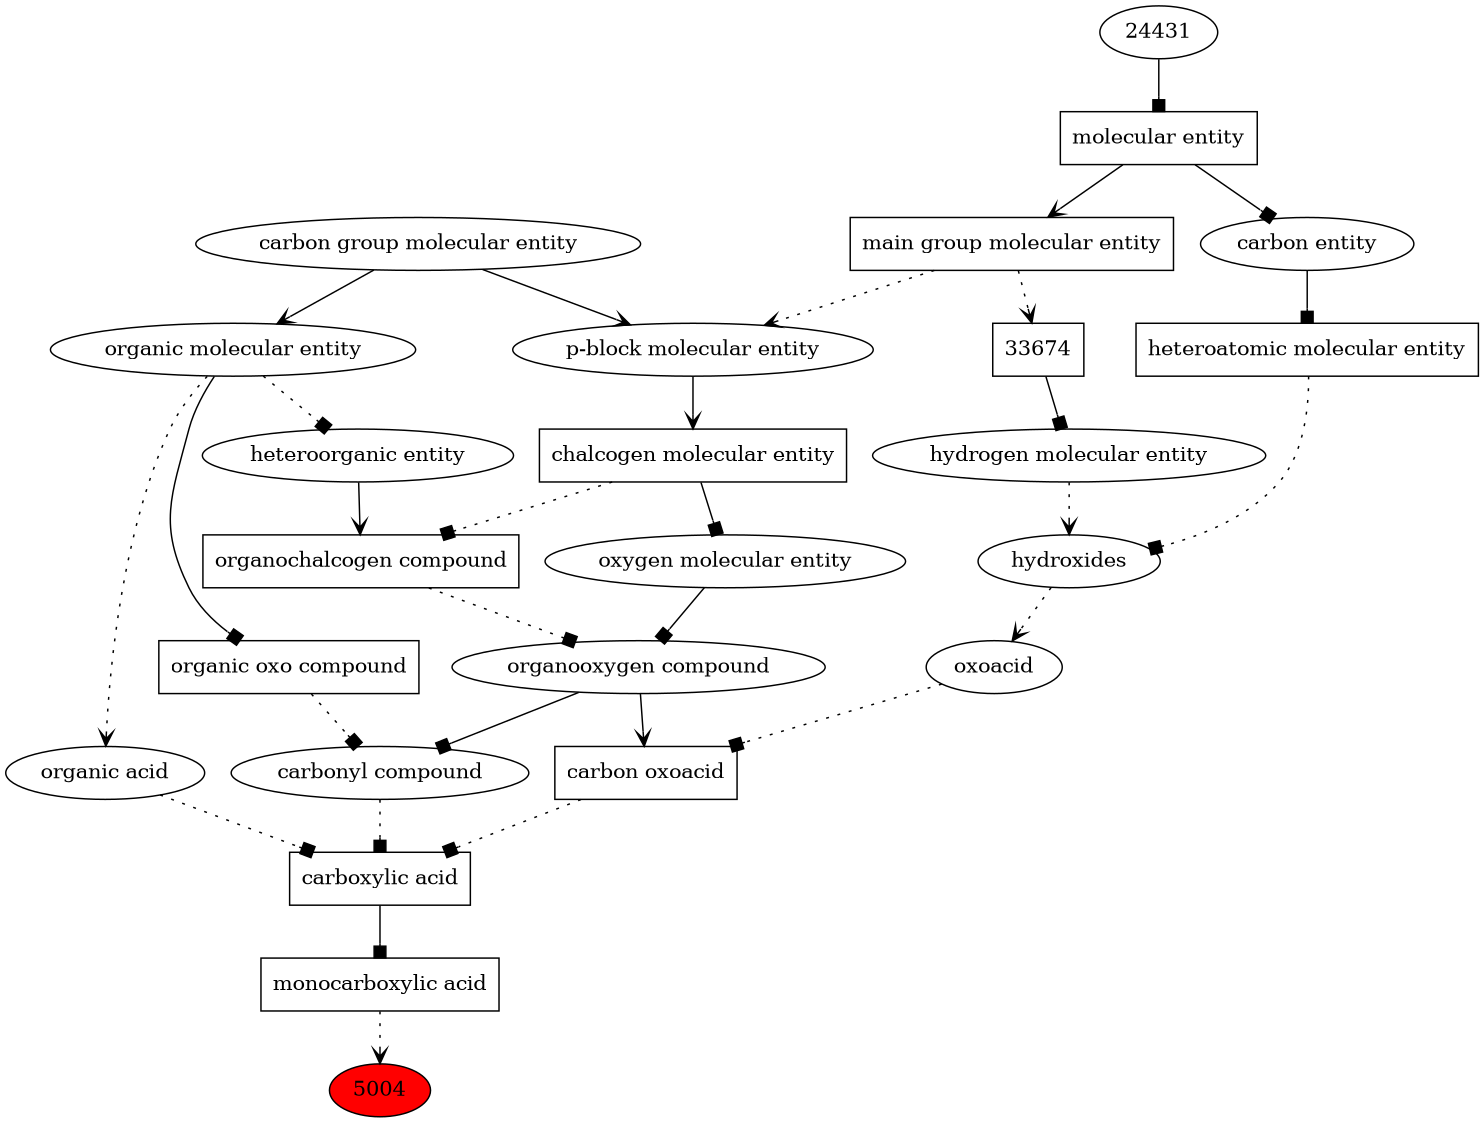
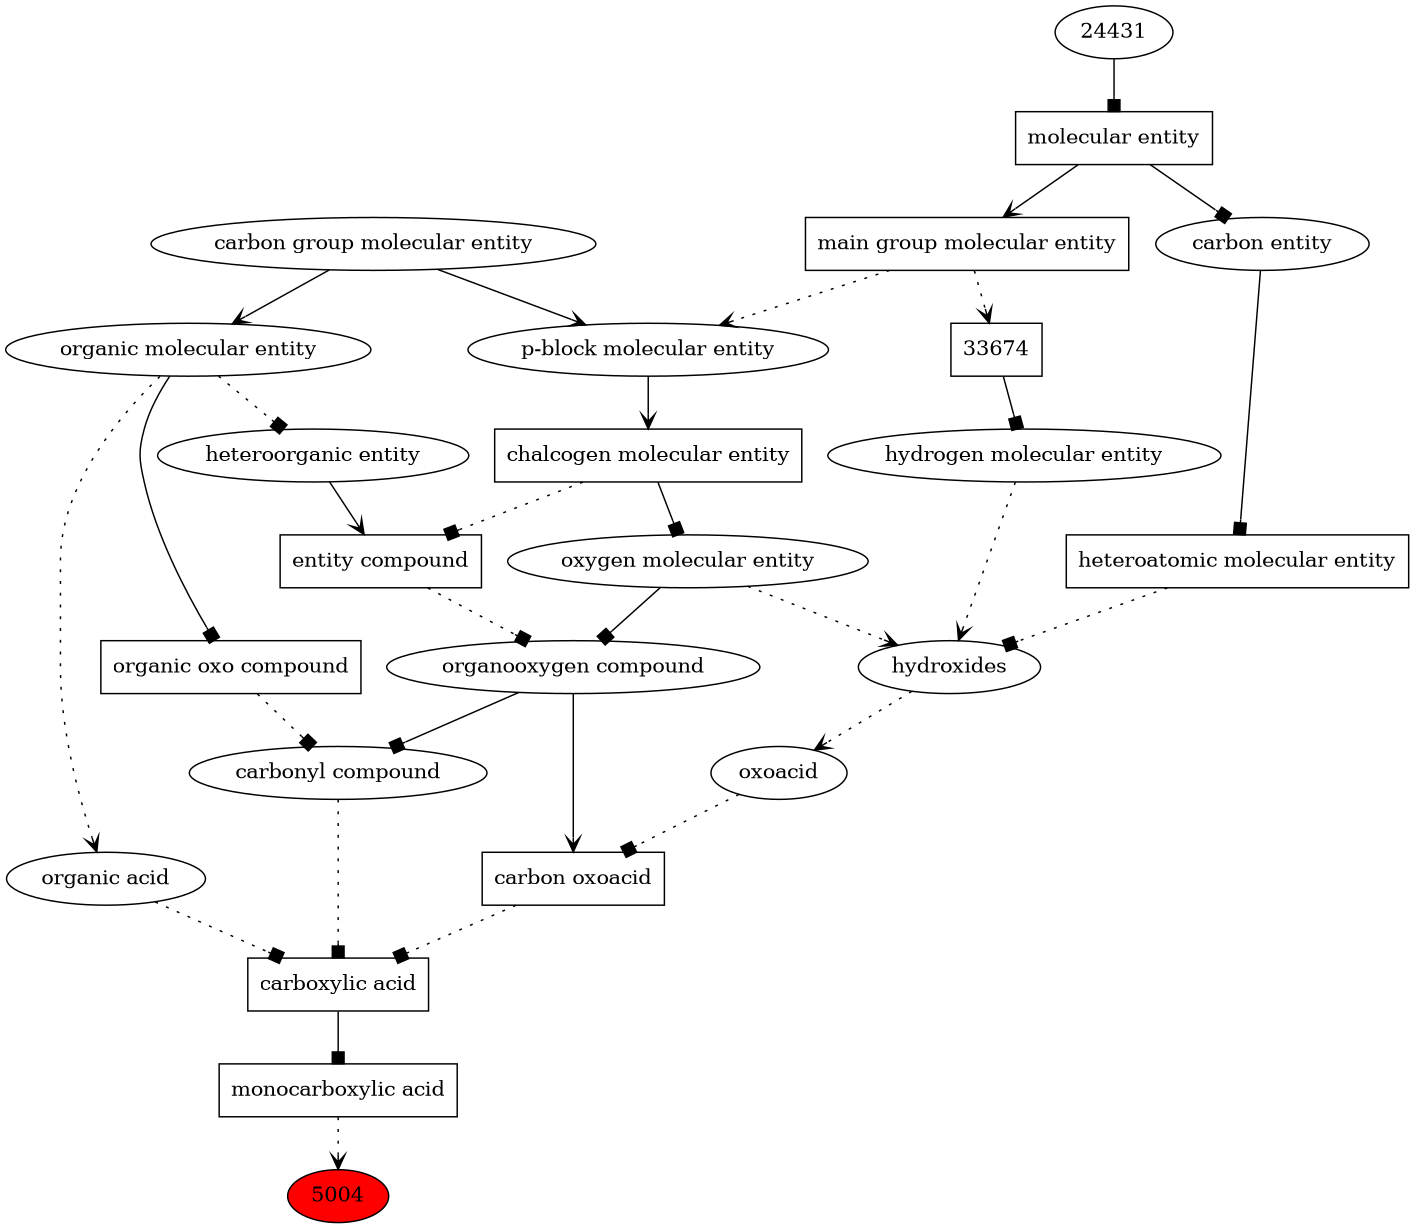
node "organochalcogen compound": label "organochalcogen compound" -> "entity compound"
edge "oxygen molecular entity" -> "hydroxides": added
